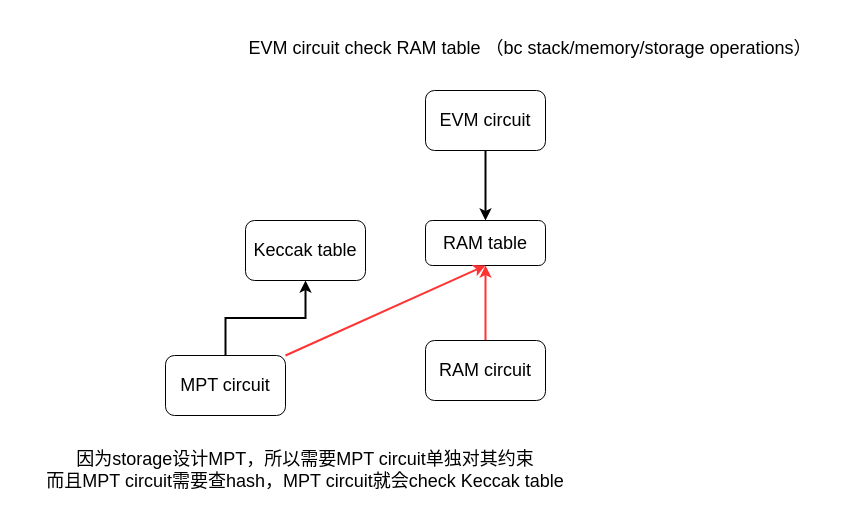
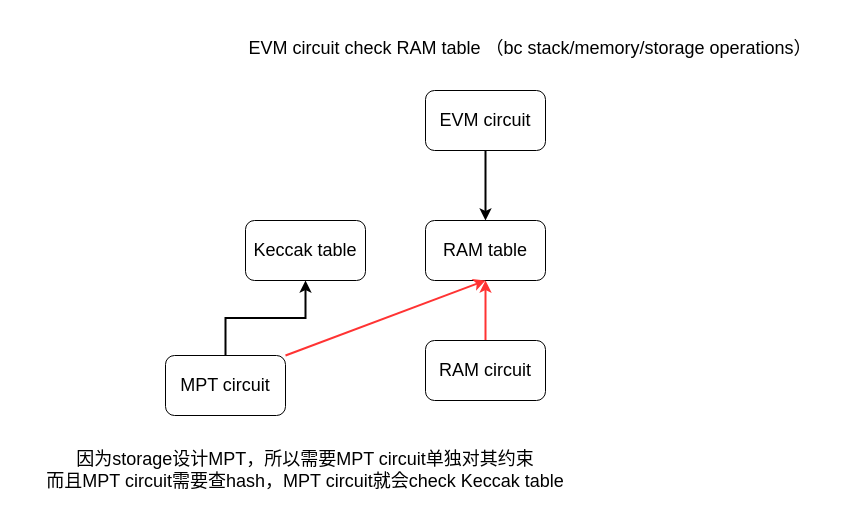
node "RAM table": size 120x45 -> 120x60
